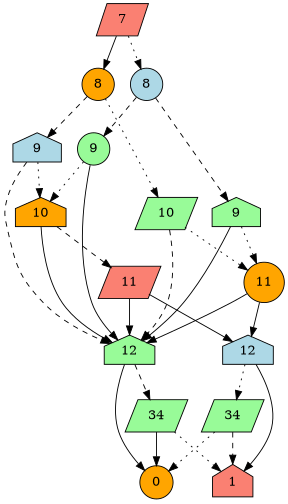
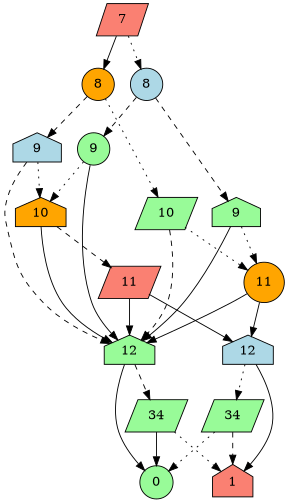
node "0": fillcolor orange -> palegreen
